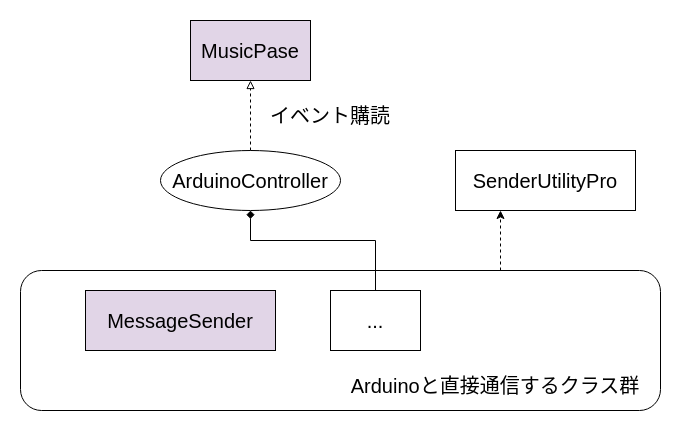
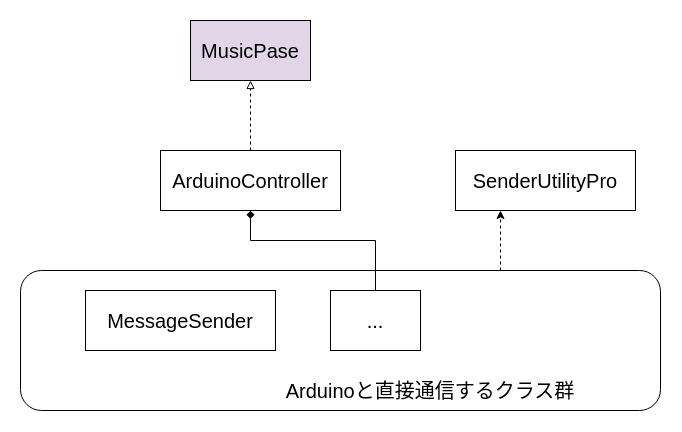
node "イベント購読": removed
node "ArduinoController": shape ellipse -> rectangle
node "MessageSender": fillcolor #e1d5e7 -> #ffffff
node "Arduinoと直接通信するクラス群": moved (496, 386) -> (431, 391)
